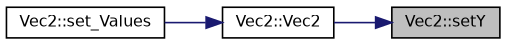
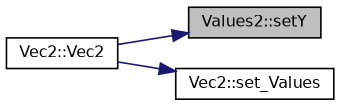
edge "Vec2::set_Values" -> "Vec2::Vec2": reversed
node "Vec2::setY": label "Vec2::setY" -> "Values2::setY"
